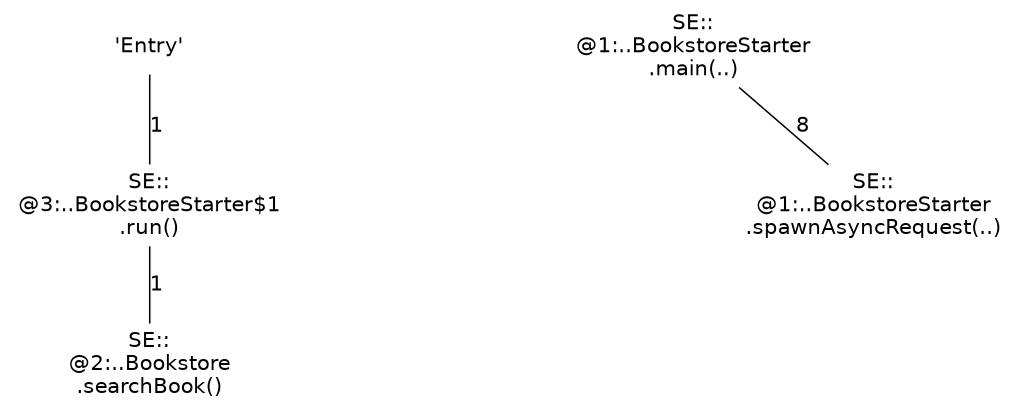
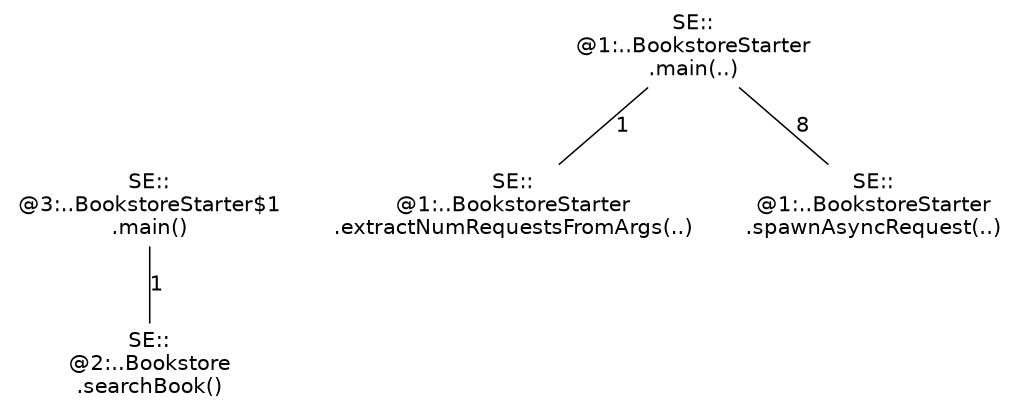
node "'Entry'": removed
node "SE:: @3:..BookstoreStarter$1 .run()": label "SE:: @3:..BookstoreStarter$1 .run()" -> "SE:: @3:..BookstoreStarter$1 .main()"
node "SE:: @1:..BookstoreStarter .extractNumRequestsFromArgs(..)": added
